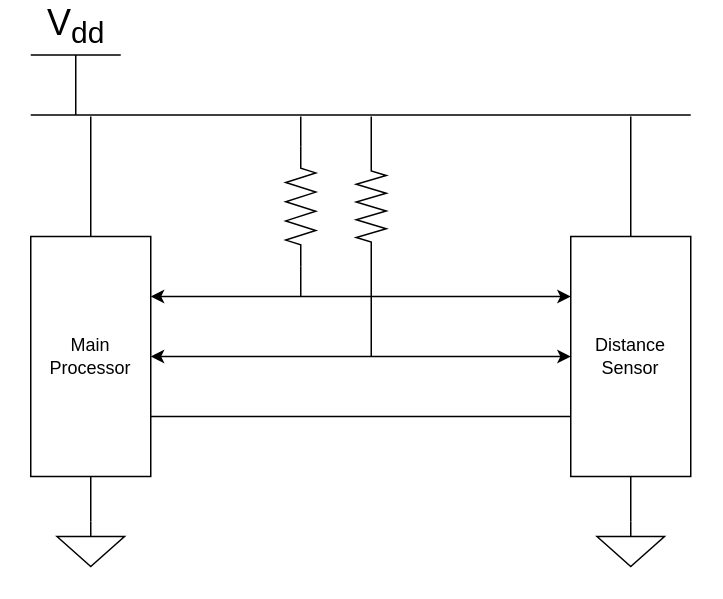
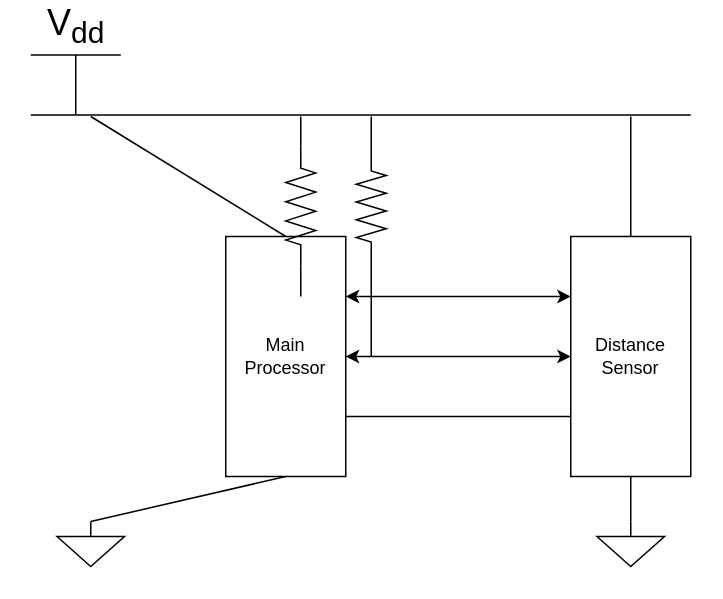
node "Main Processor": moved (91, 356) -> (286, 356)
